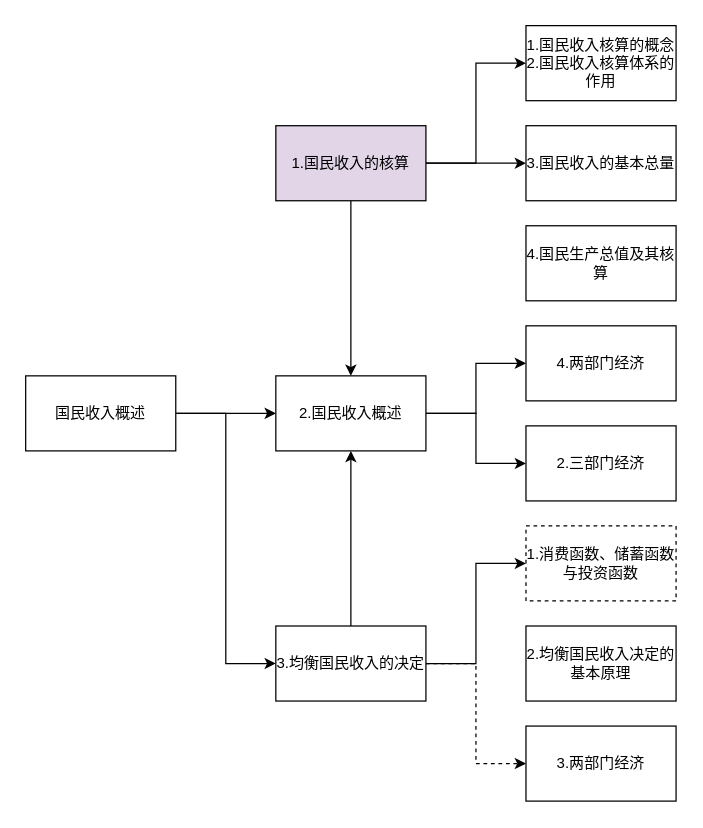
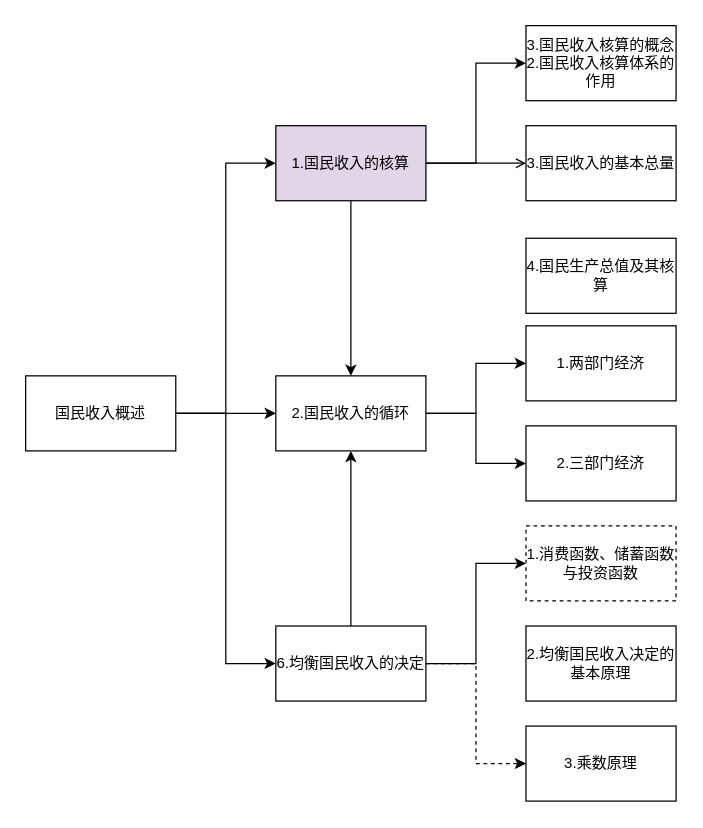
node "1.国民收入核算的概念 2.国民收入核算体系的作用": label "1.国民收入核算的概念 2.国民收入核算体系的作用" -> "3.国民收入核算的概念 2.国民收入核算体系的作用"
edge "1.国民收入的核算" -> "3.国民收入的基本总量": arrowhead classic -> open
node "4.国民生产总值及其核算": moved (601, 263) -> (601, 276)
edge "国民收入概述" -> "1.国民收入的核算": added
node "4.两部门经济": label "4.两部门经济" -> "1.两部门经济"
node "2.国民收入概述": label "2.国民收入概述" -> "2.国民收入的循环"
node "3.均衡国民收入的决定": label "3.均衡国民收入的决定" -> "6.均衡国民收入的决定"
node "3.两部门经济": label "3.两部门经济" -> "3.乘数原理"
